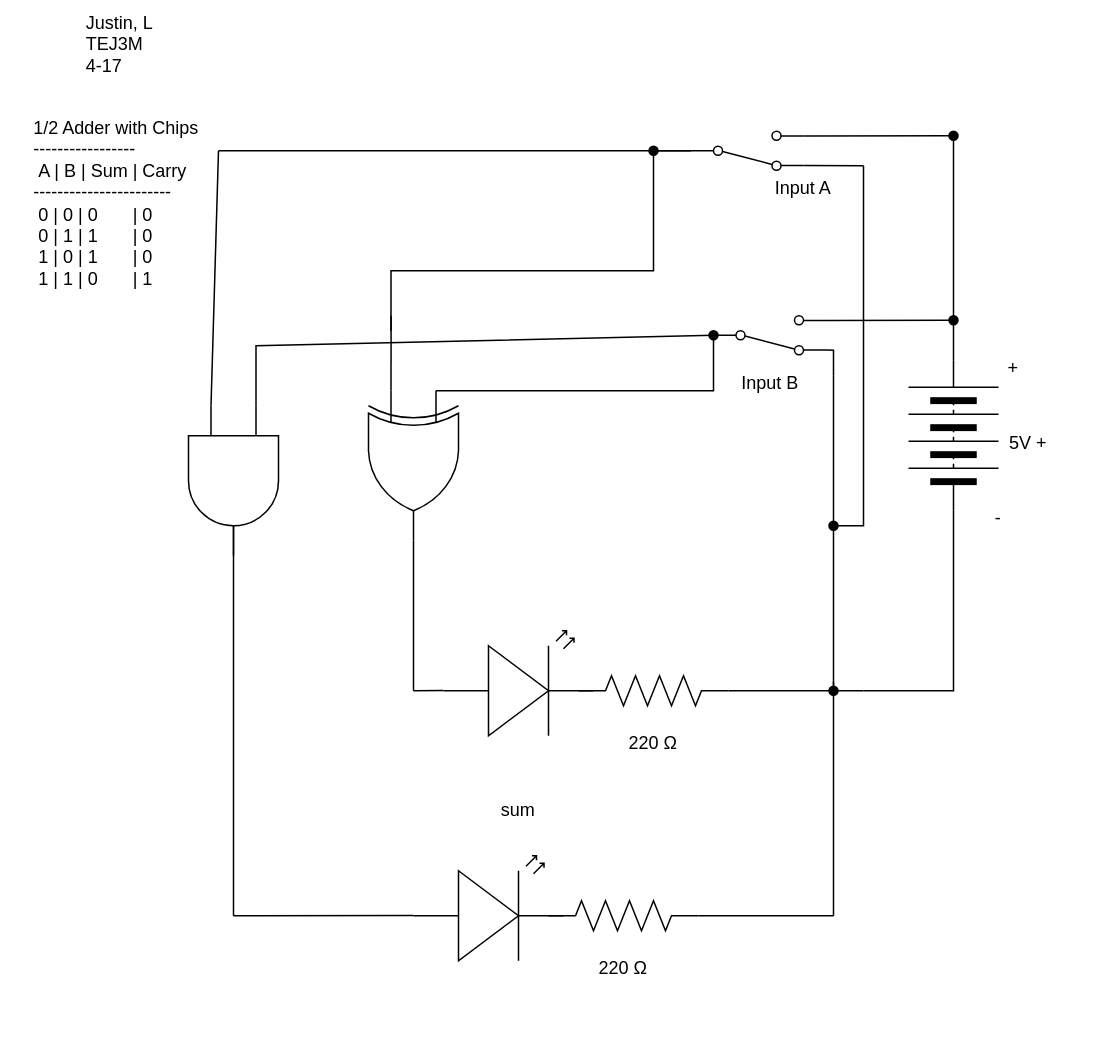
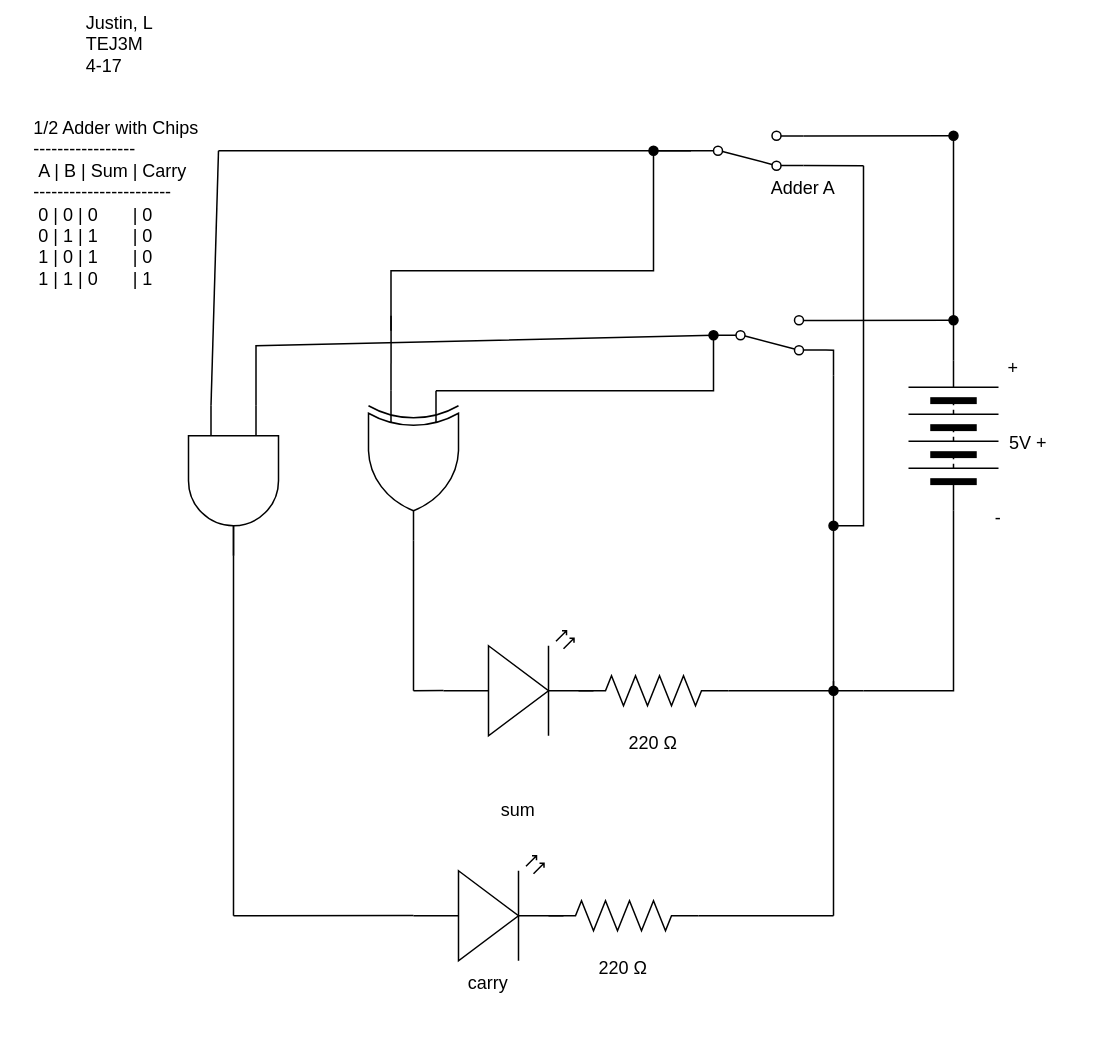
node "Input A": label "Input A" -> "Adder A"
node "Input B": removed
node "carry": added
